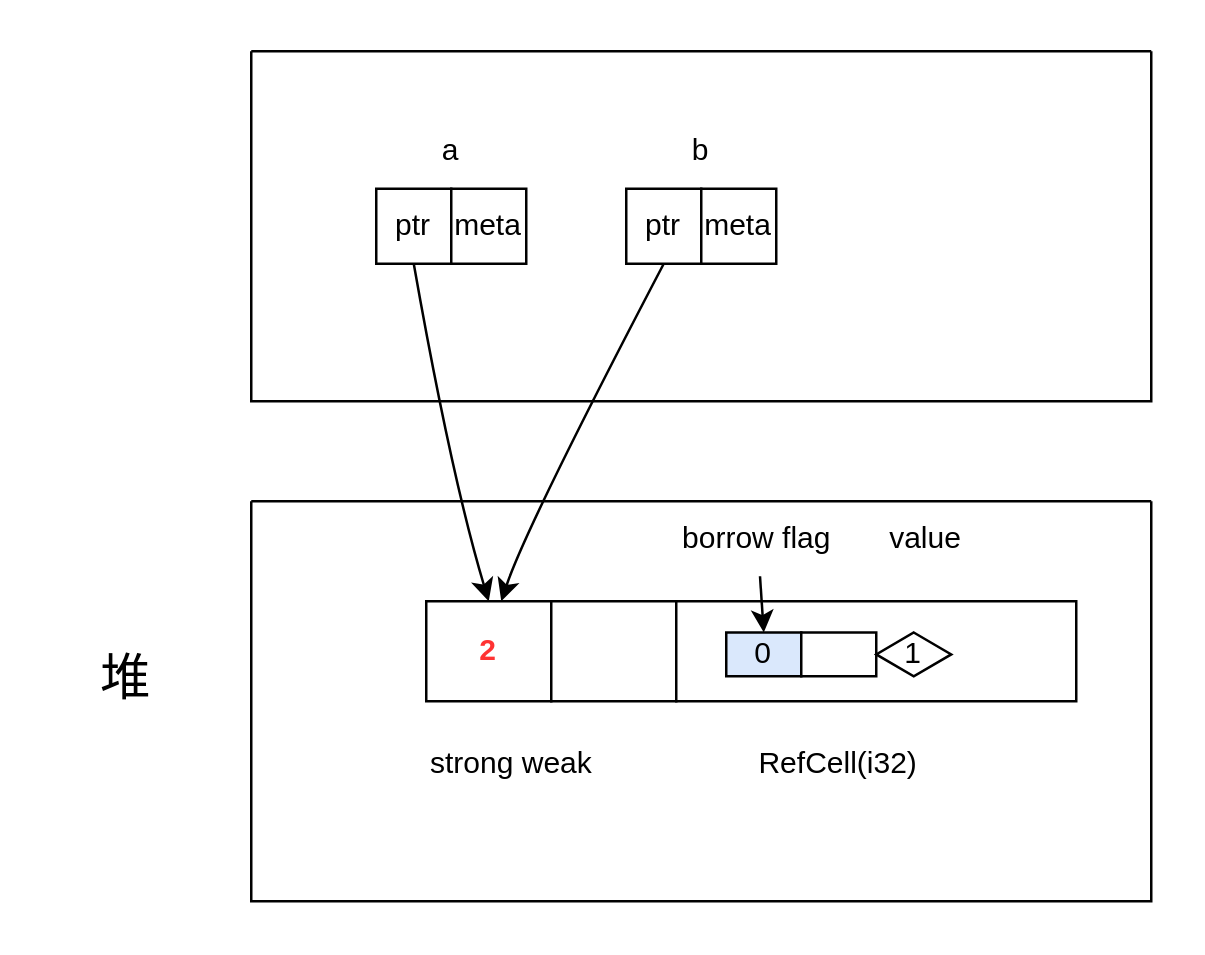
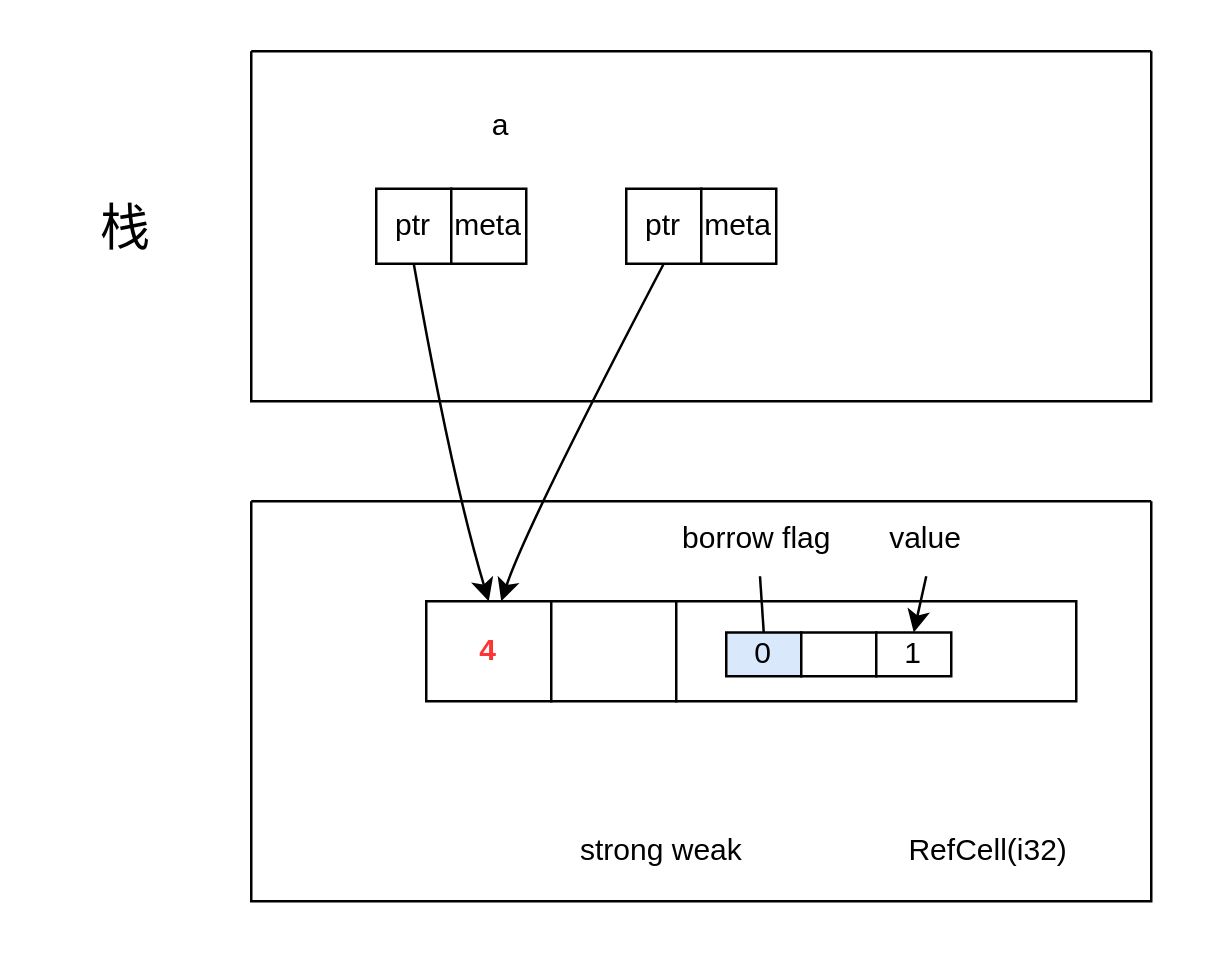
node "a": moved (451, 151) -> (501, 126)
node "b": removed
node "栈": added
edge "value" -> "1": added
edge "borrow flag" -> "0": arrowhead classic -> none
node "2": label "2" -> "4"
node "1": shape diamond -> rectangle
node "堆": removed
node "strong weak RefCell(i32)": moved (701, 764) -> (851, 851)
